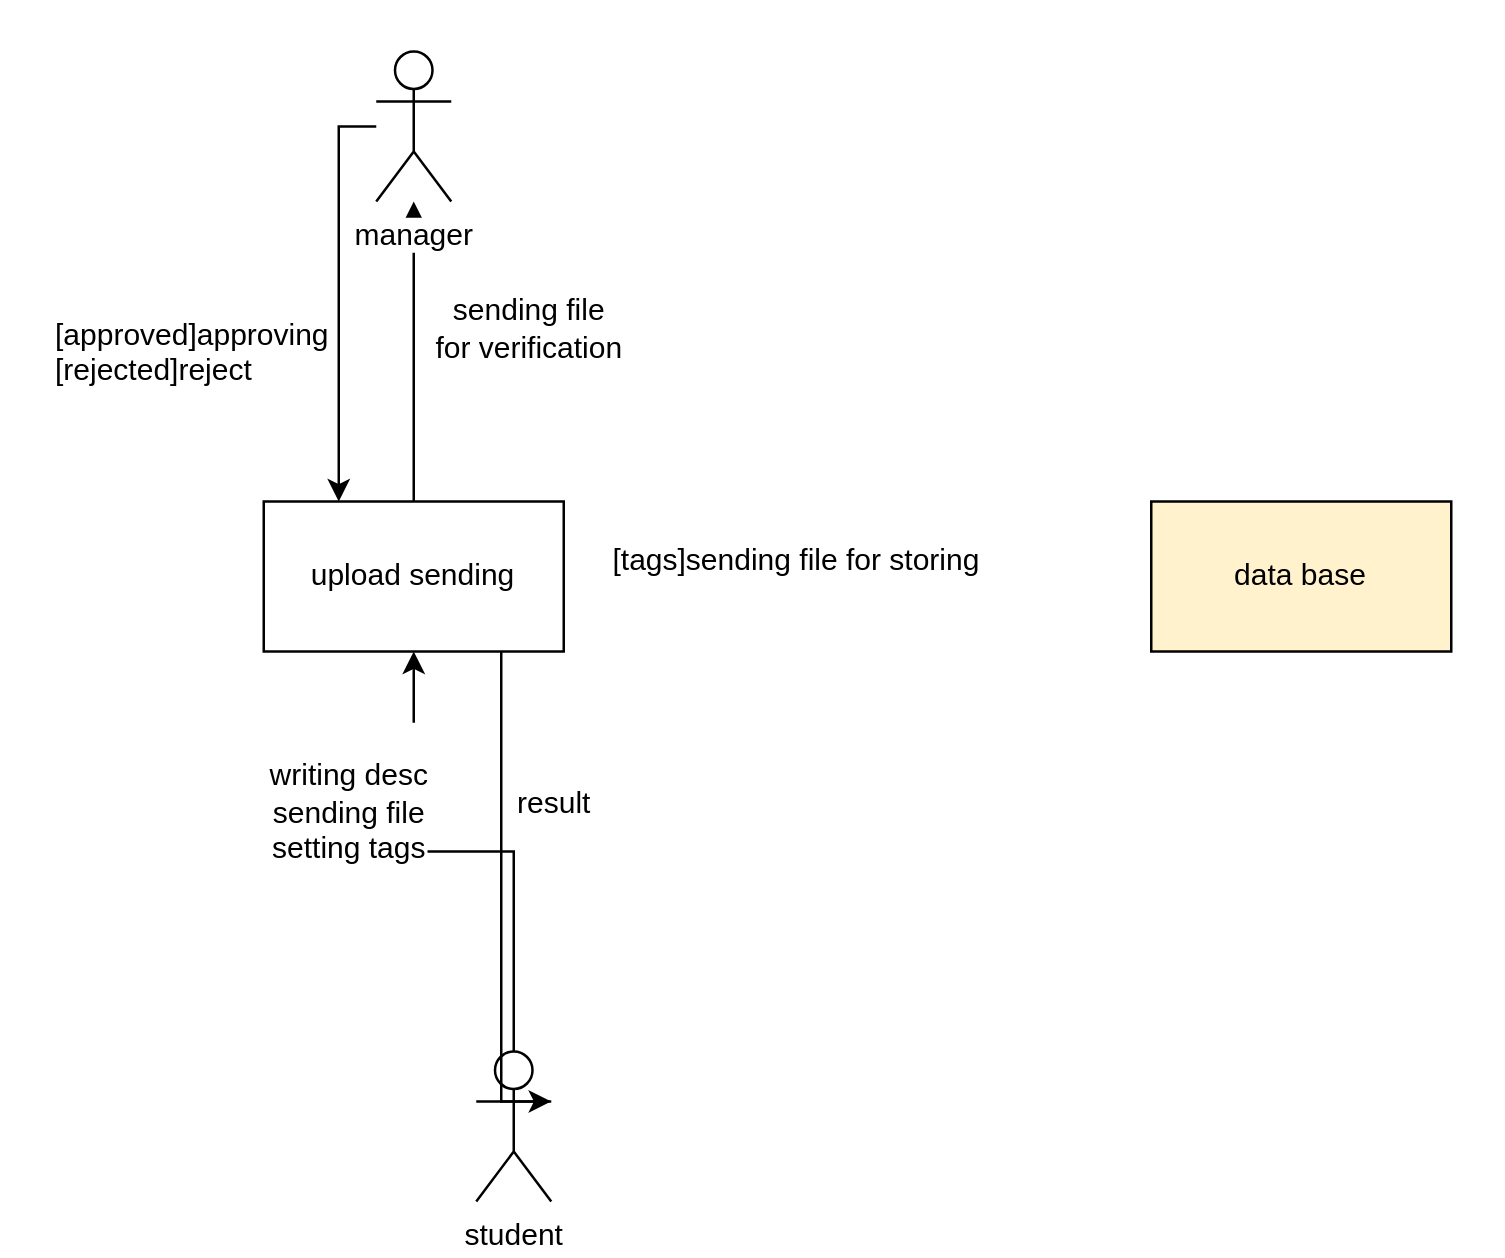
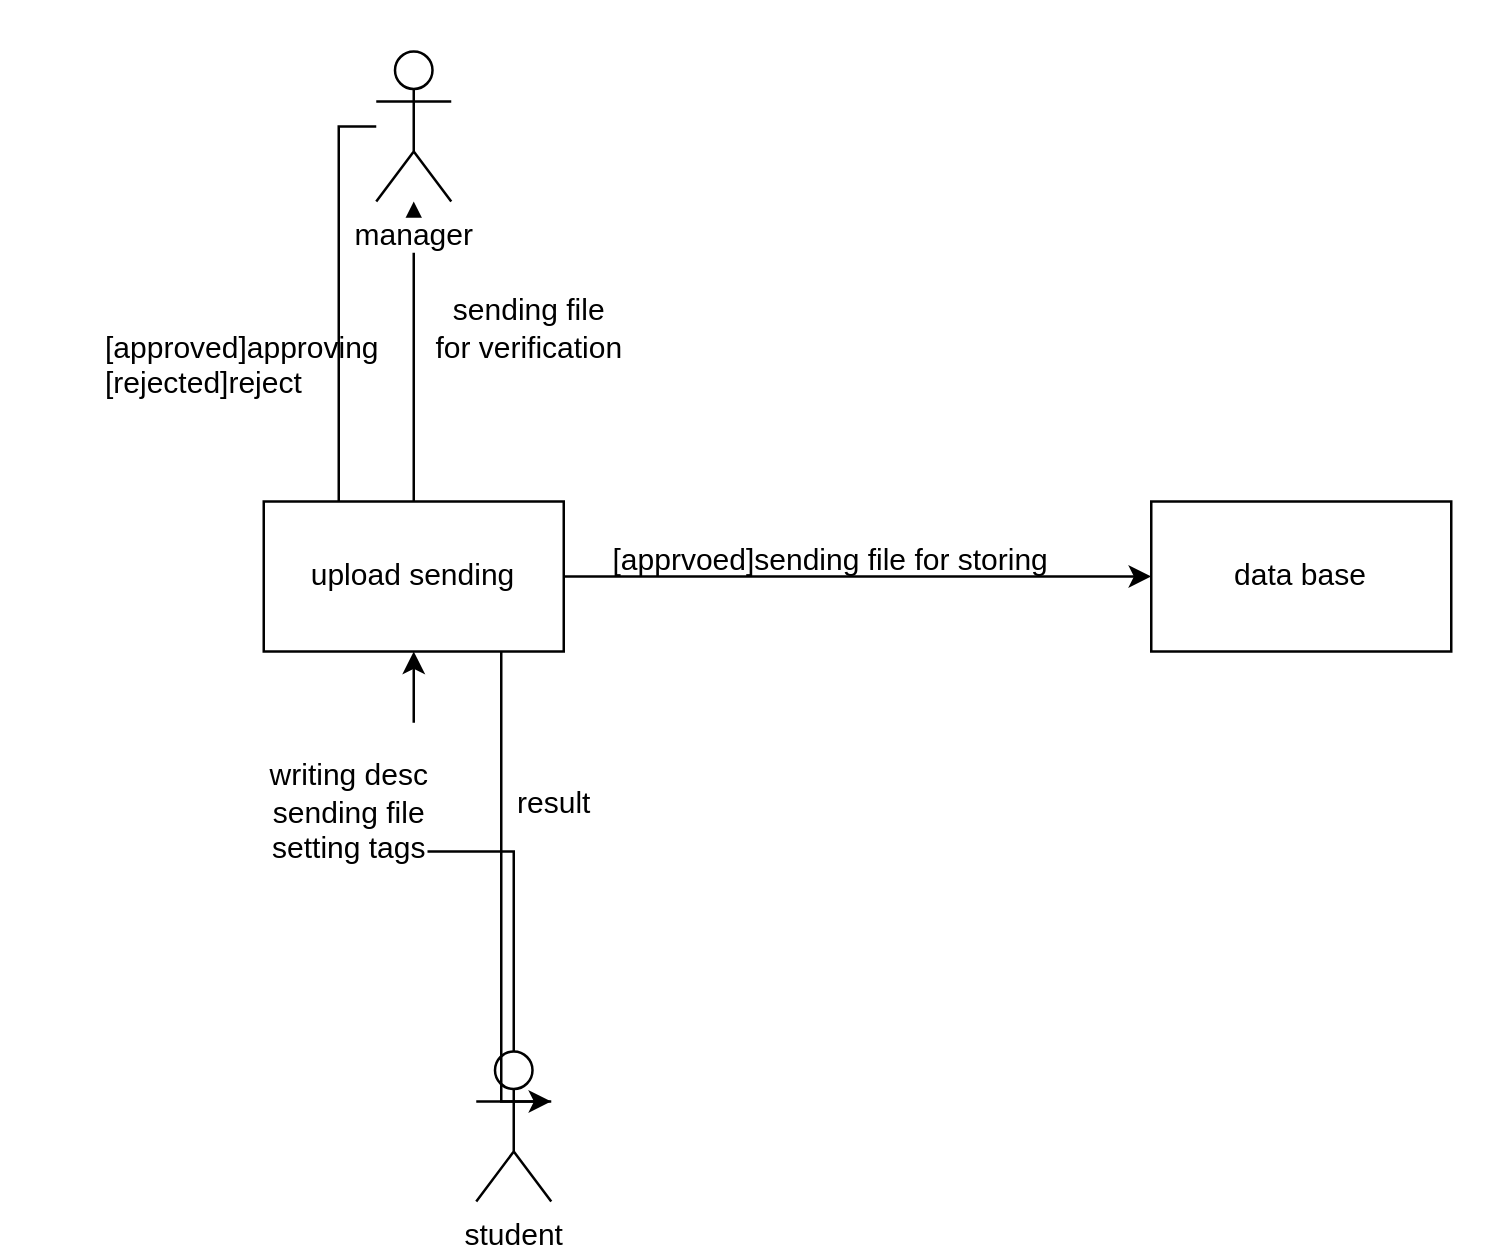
node "[approved]approving [rejected]reject": moved (226, 339) -> (276, 351)
edge "manager" -> "upload sending": arrowhead classic -> none
node "[tags]sending file for storing": label "[tags]sending file for storing" -> "[apprvoed]sending file for storing"
edge "upload sending" -> "data base": added
node "data base": fillcolor #fff2cc -> #ffffff
